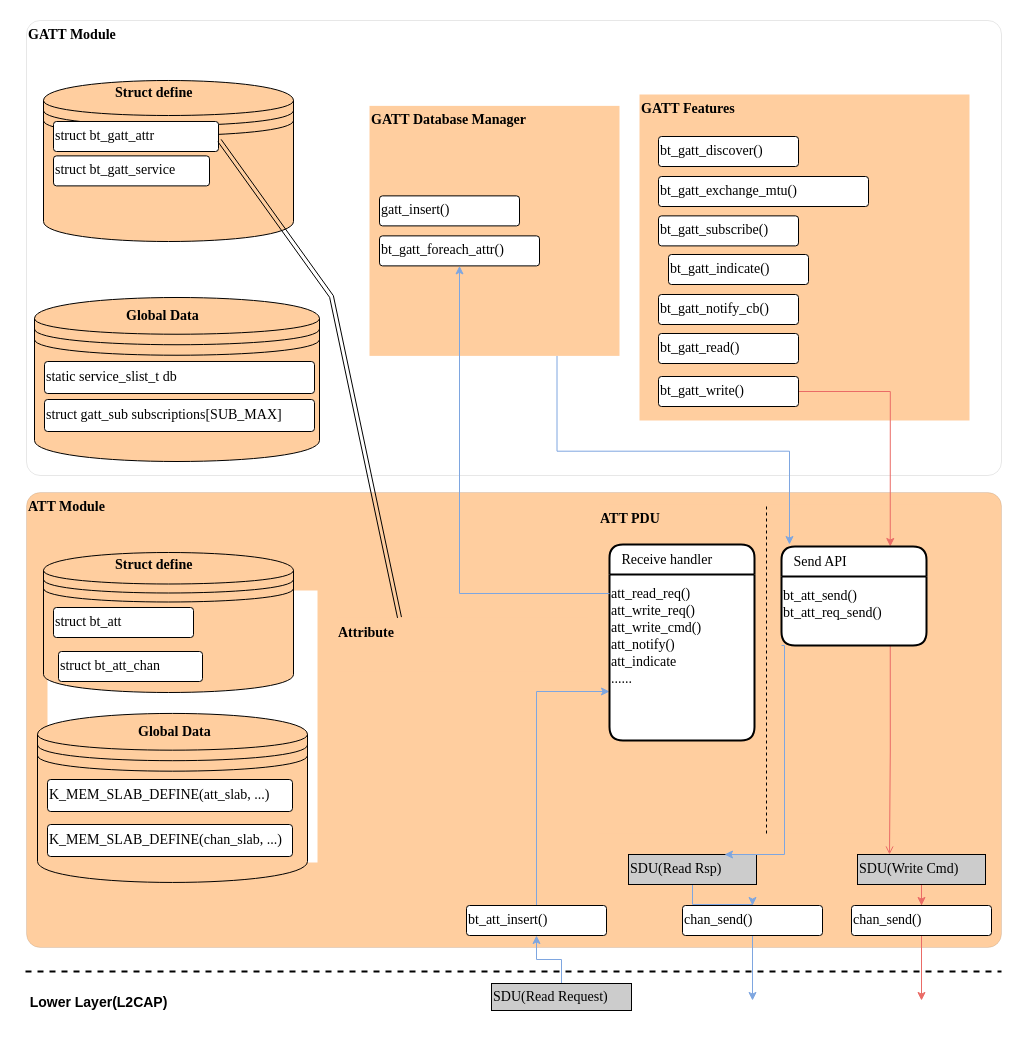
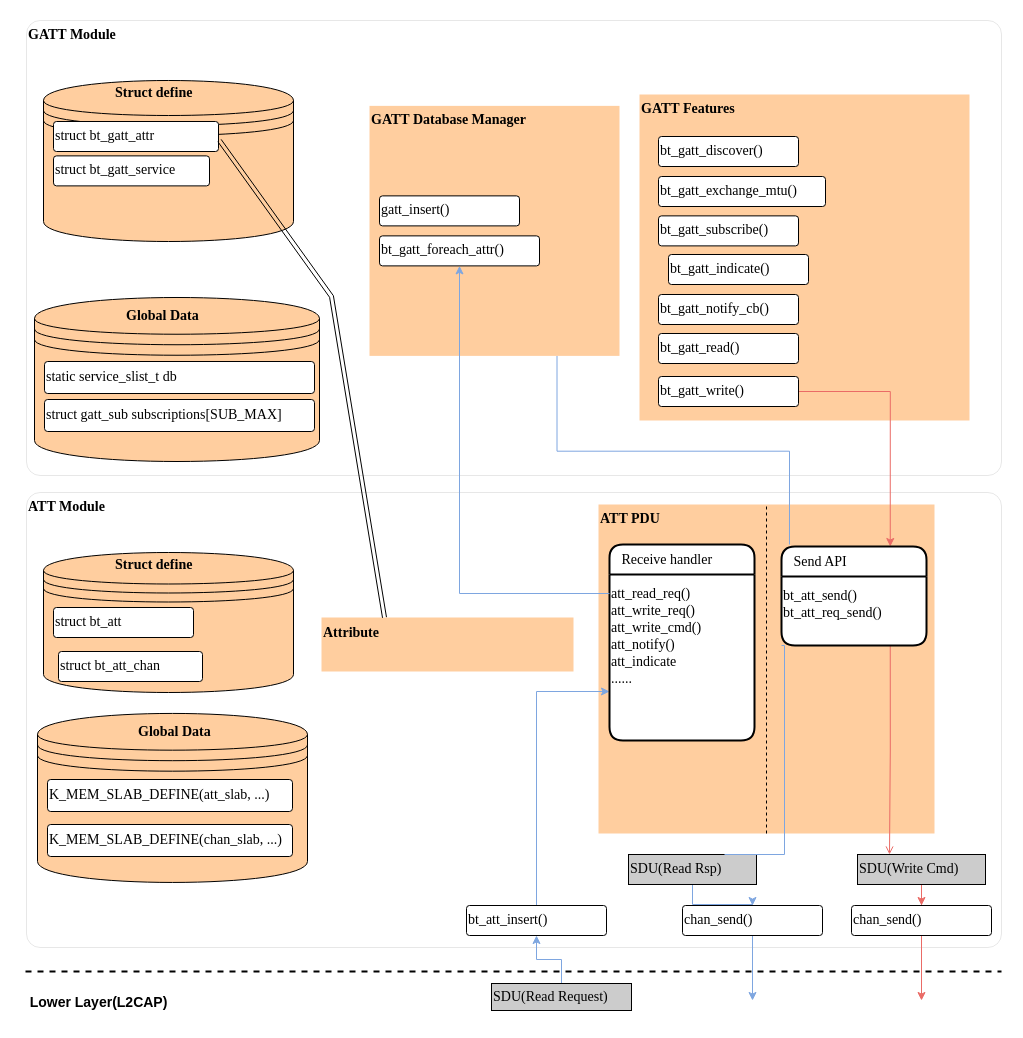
node "bt_gatt_exchange_mtu()": size 210x30 -> 167x30
edge "GATT Database Manager" -> "Send API bt_att_send() bt_att_req_send()": arrowhead classic -> none
node "Attribute": moved (463, 645) -> (448, 645)
node "ATT Module": fillcolor #ffce9f -> #ffffff
edge "Send API bt_att_send() bt_att_req_send()" -> "SDU(Read Rsp)": arrowhead classic -> none
